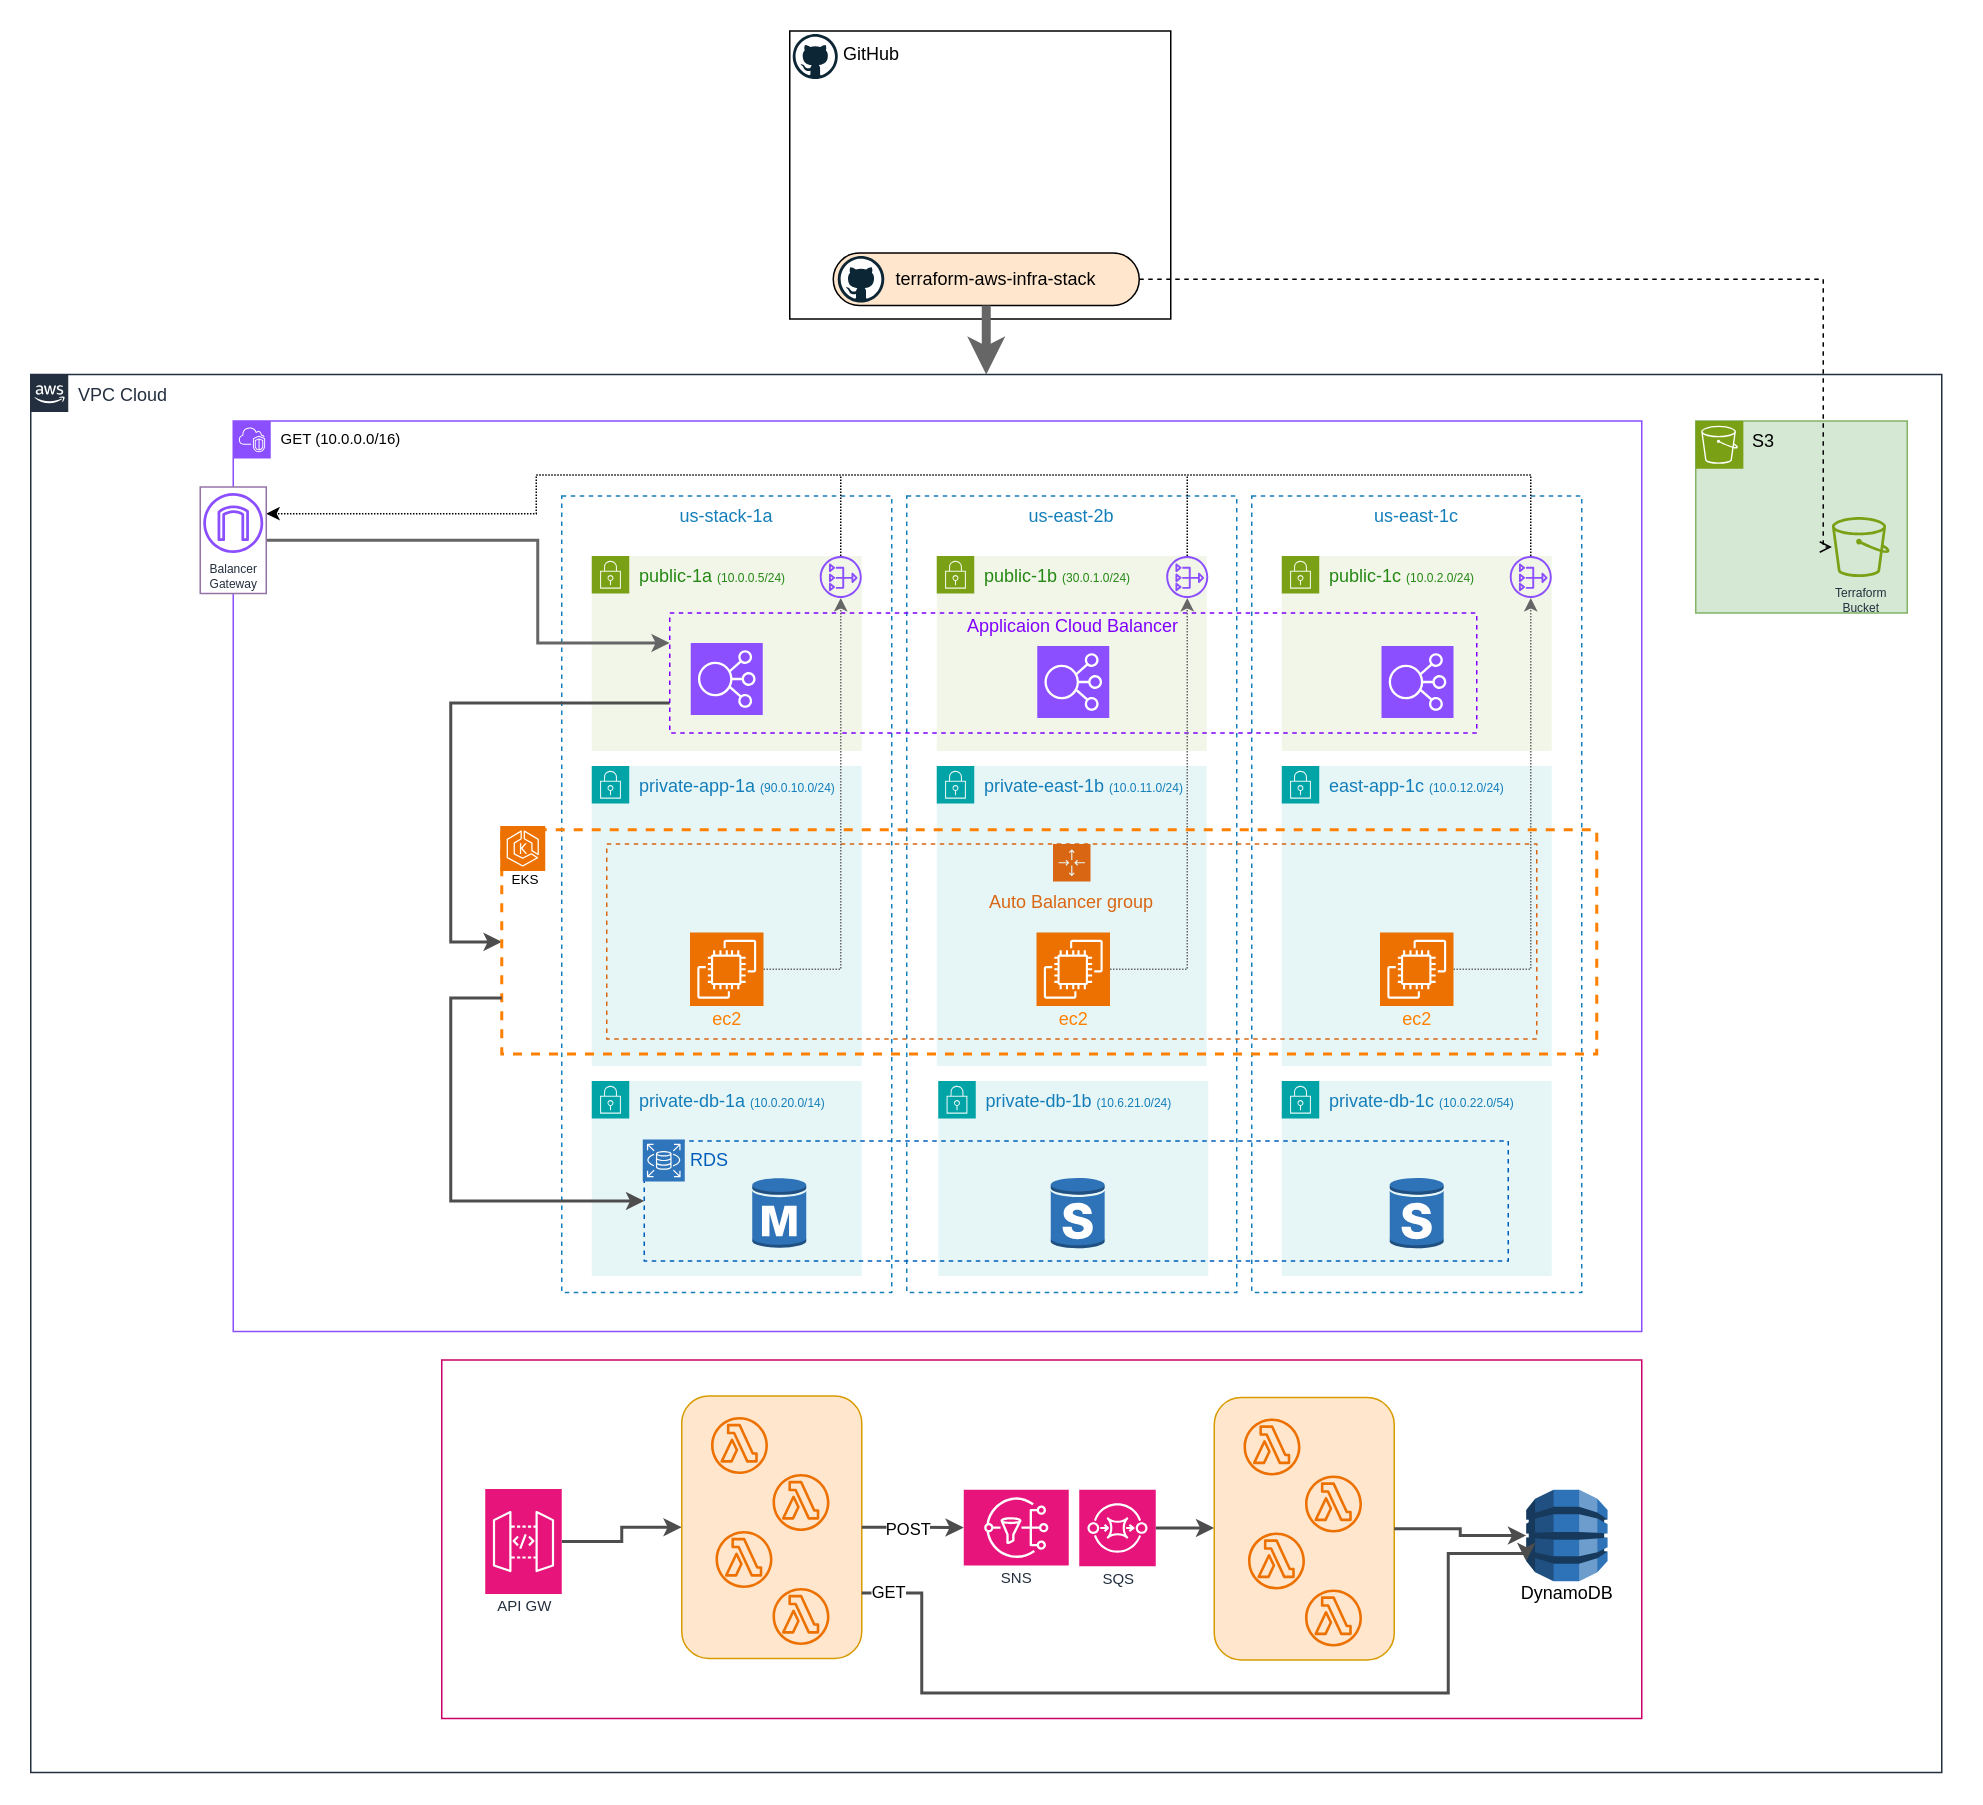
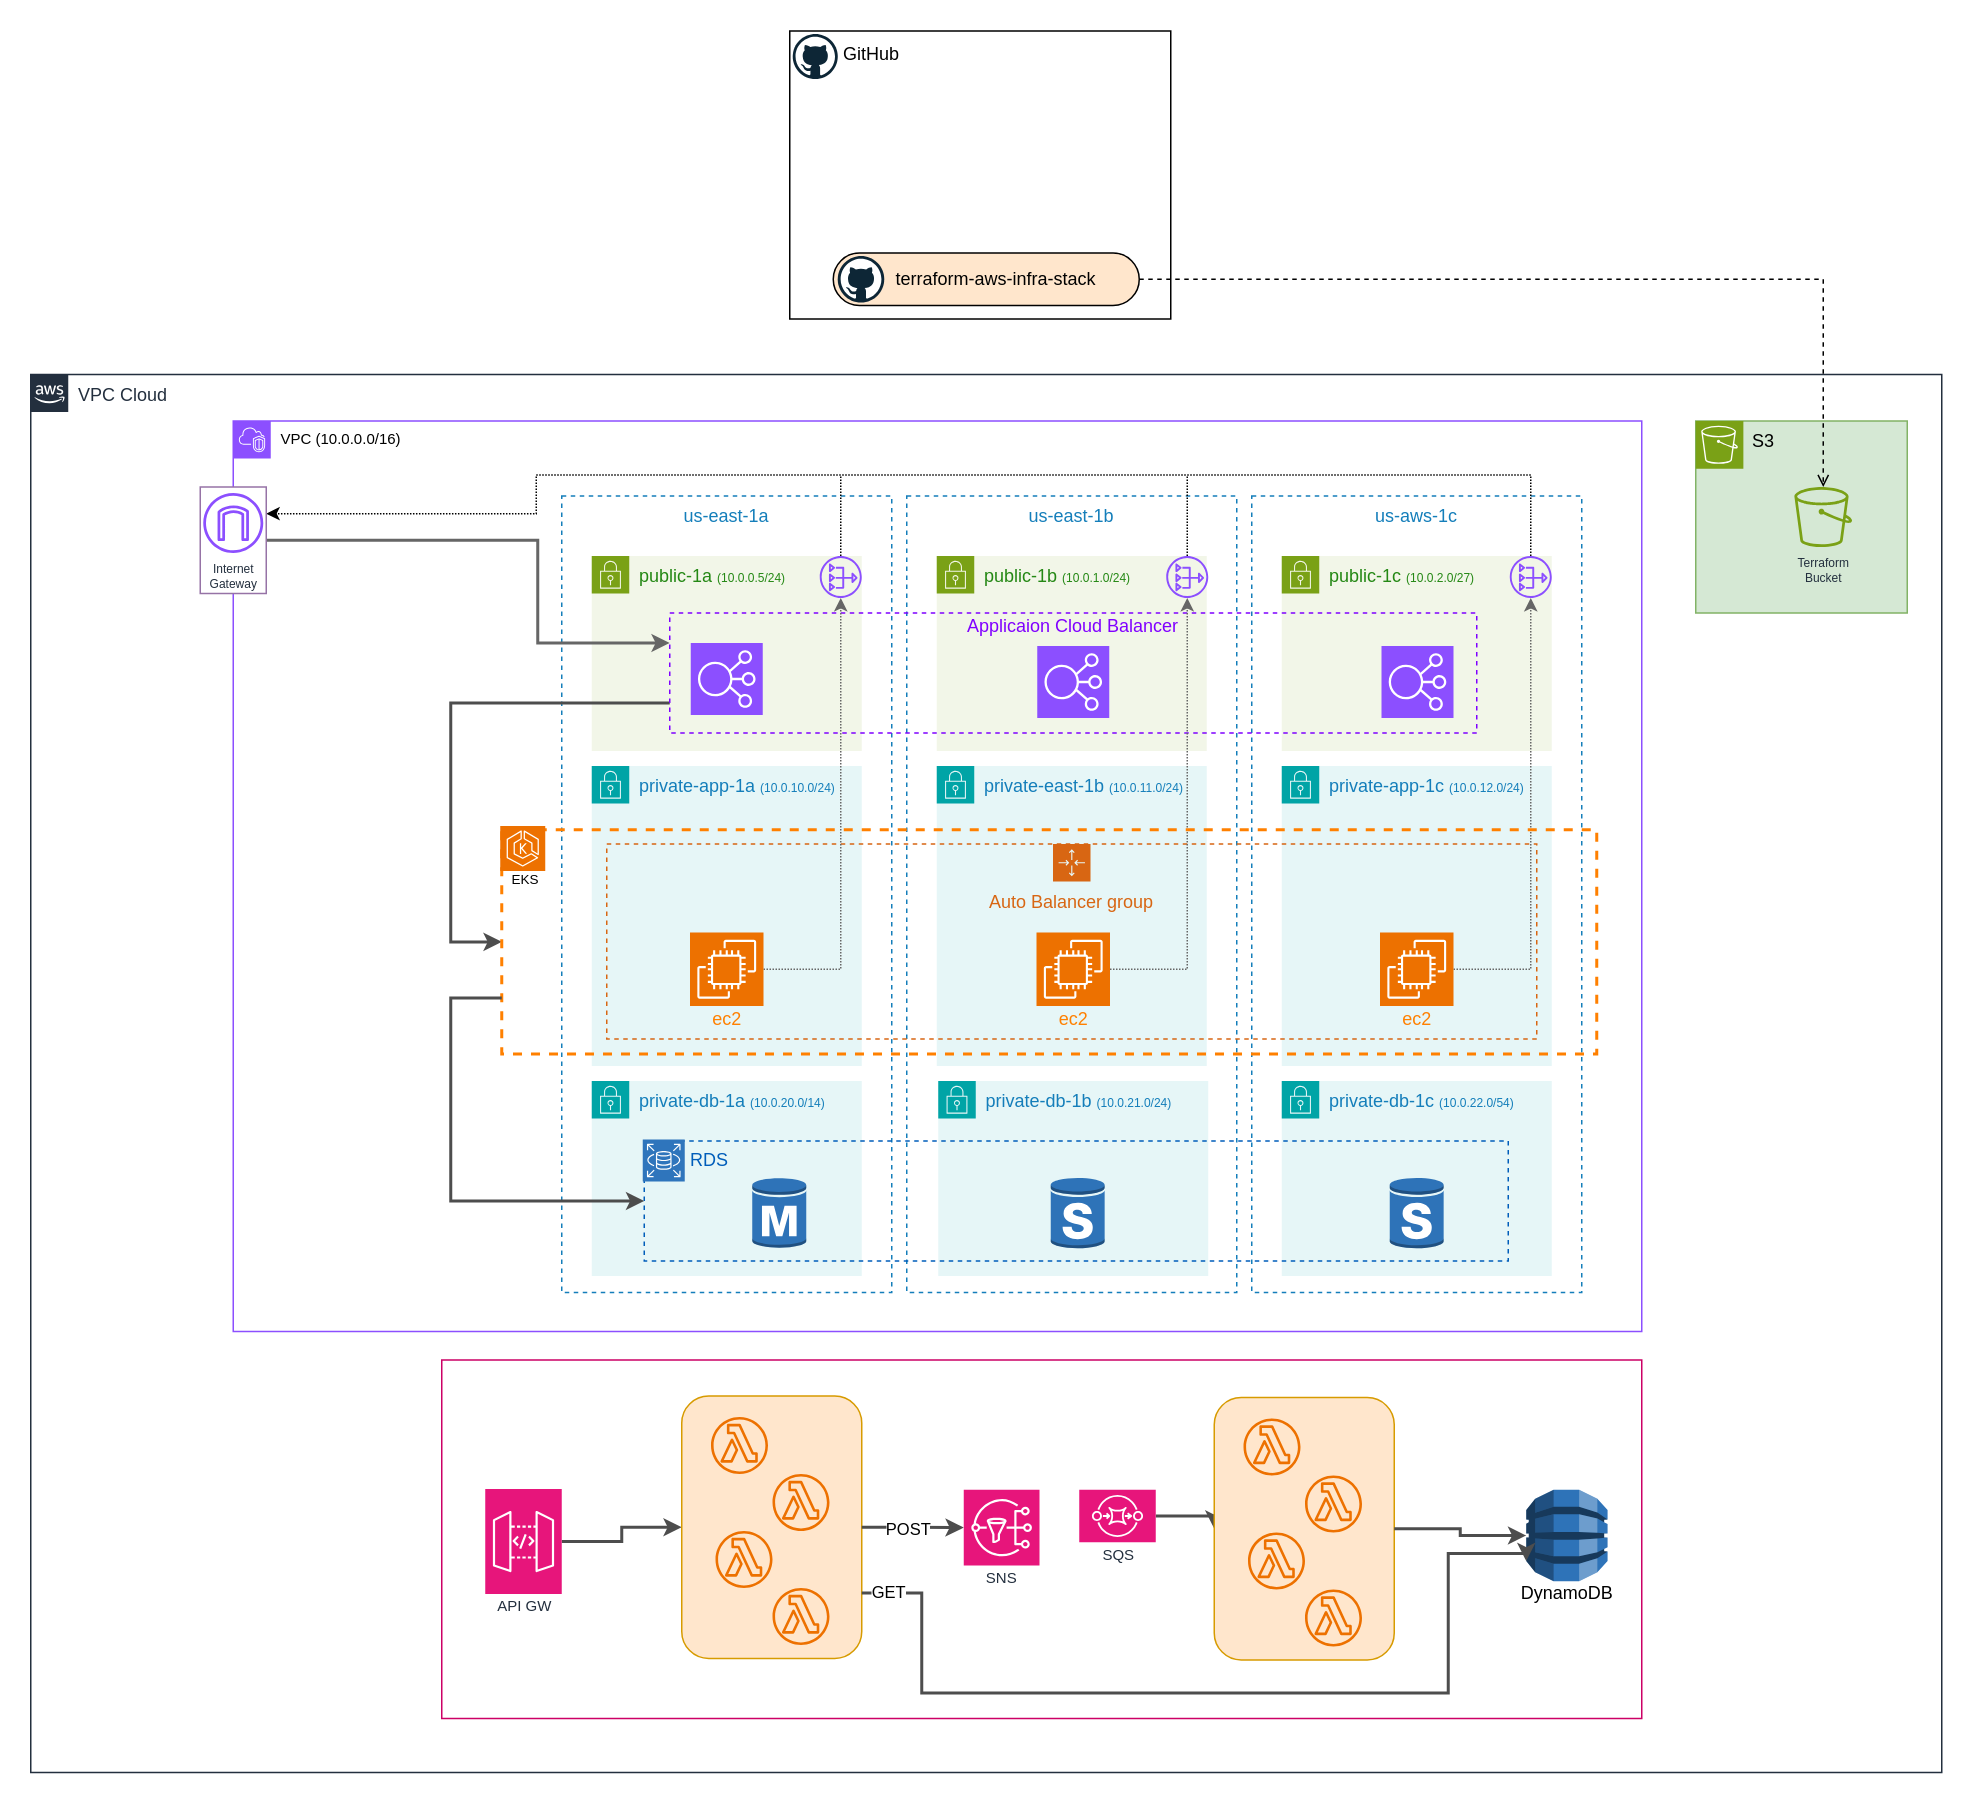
edge "terraform-aws-infra-stack" -> "VPC Cloud": removed
node "GET (10.0.0.0/16)": label "GET (10.0.0.0/16)" -> "VPC (10.0.0.0/16)"
node "us-stack-1a": label "us-stack-1a" -> "us-east-1a"
node "us-east-2b": label "us-east-2b" -> "us-east-1b"
node "us-east-1c": label "us-east-1c" -> "us-aws-1c"
node "Terraform Bucket": moved (1861, 547) -> (1823, 517)
node "public-1b (30.0.1.0/24)": label "public-1b (30.0.1.0/24)" -> "public-1b (10.0.1.0/24)"
node "public-1c (10.0.2.0/24)": label "public-1c (10.0.2.0/24)" -> "public-1c (10.0.2.0/27)"
node "Balancer Gateway": label "Balancer Gateway" -> "Internet Gateway"
node "private-app-1a (90.0.10.0/24)": label "private-app-1a (90.0.10.0/24)" -> "private-app-1a (10.0.10.0/24)"
node "east-app-1c (10.0.12.0/24)": label "east-app-1c (10.0.12.0/24)" -> "private-app-1c (10.0.12.0/24)"
node "private-db-1b (10.6.21.0/24)": label "private-db-1b (10.6.21.0/24)" -> "private-db-1b (10.0.21.0/24)"
node "SNS": size 105x76 -> 76x76
node "SQS": size 77x77 -> 77x53
